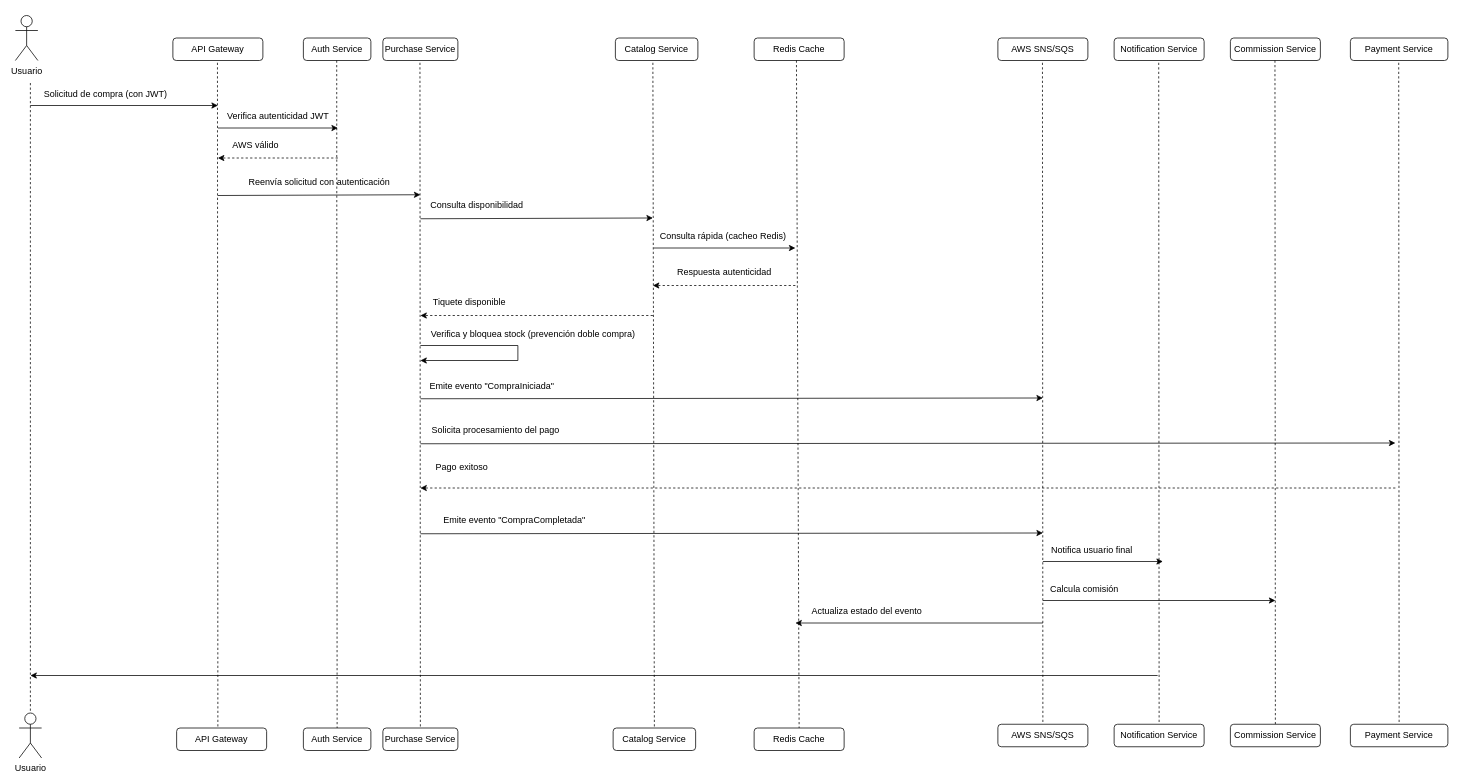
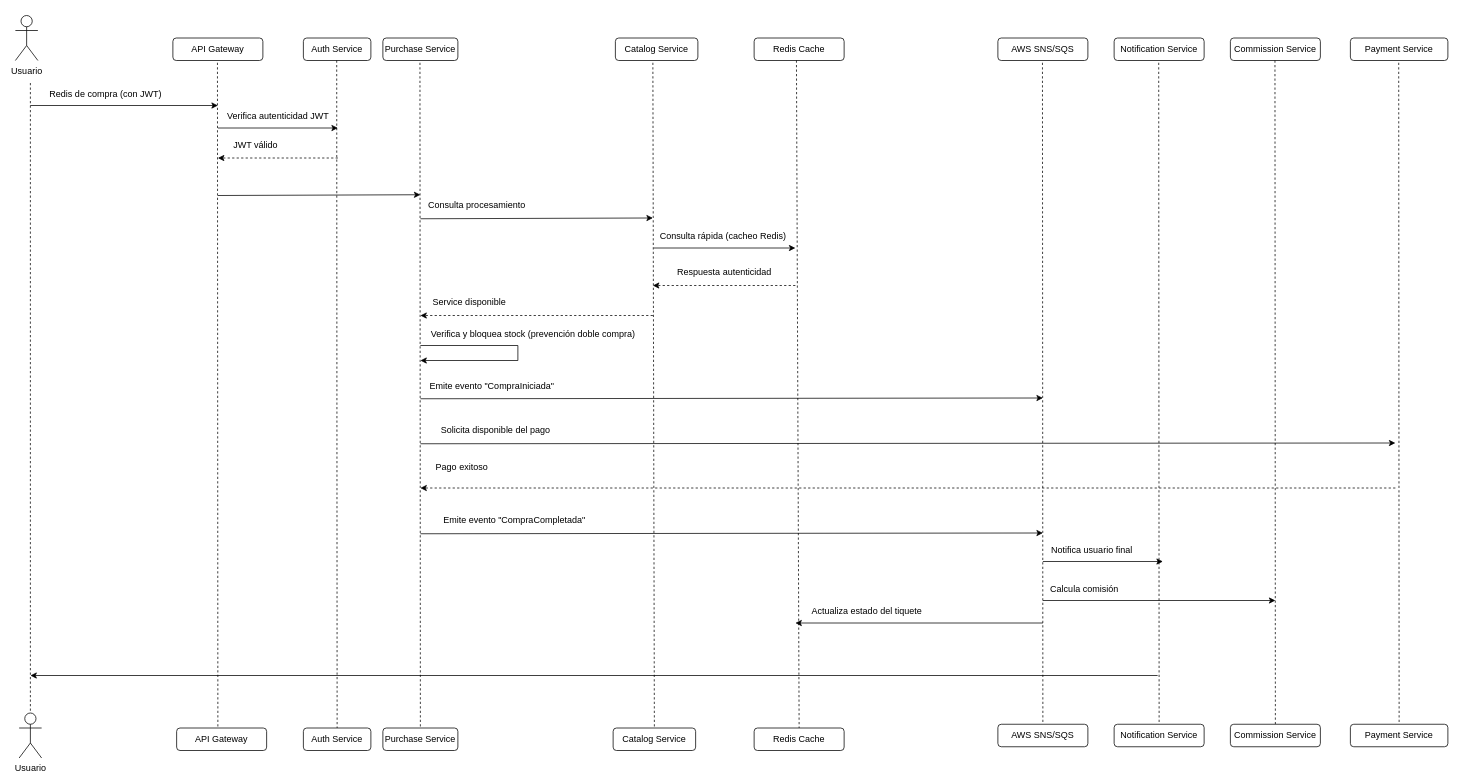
node "Solicitud de compra (con JWT)": label "Solicitud de compra (con JWT)" -> "Redis de compra (con JWT)"
node "AWS válido": label "AWS válido" -> "JWT válido"
node "Reenvía solicitud con autenticación": removed
node "Consulta disponibilidad": label "Consulta disponibilidad" -> "Consulta procesamiento"
node "Tiquete disponible": label "Tiquete disponible" -> "Service disponible"
node "Solicita procesamiento del pago": label "Solicita procesamiento del pago" -> "Solicita disponible del pago"
node "Actualiza estado del evento": label "Actualiza estado del evento" -> "Actualiza estado del tiquete"
